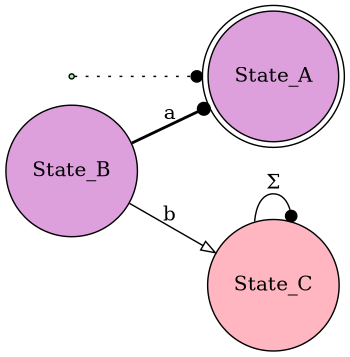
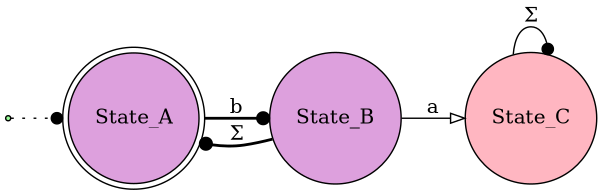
edge "State_B" -> "State_A": label "a" -> "Σ"
edge "State_A" -> "State_B": added, label "b"
edge "State_B" -> "State_C": label "b" -> "a"
